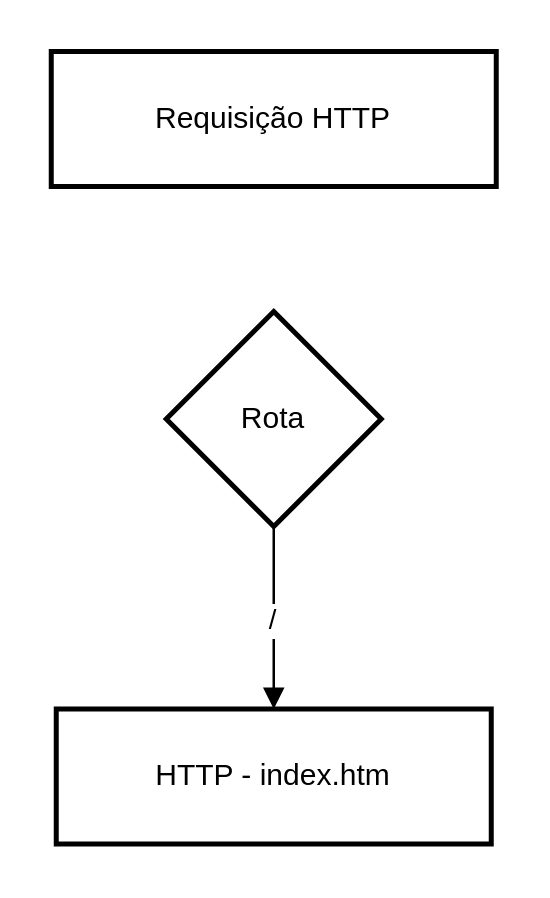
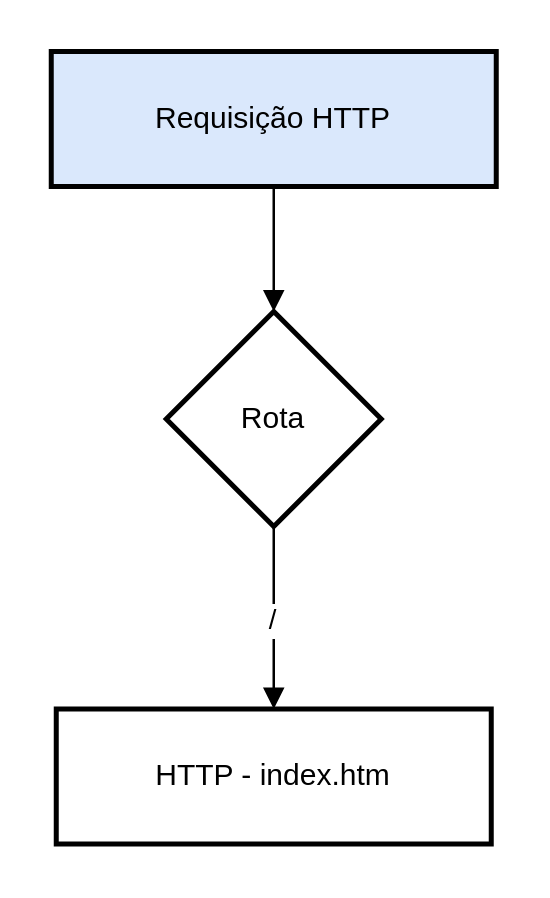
node "Requisição HTTP": fillcolor #ffffff -> #dae8fc
edge "Requisição HTTP" -> "Rota": added
